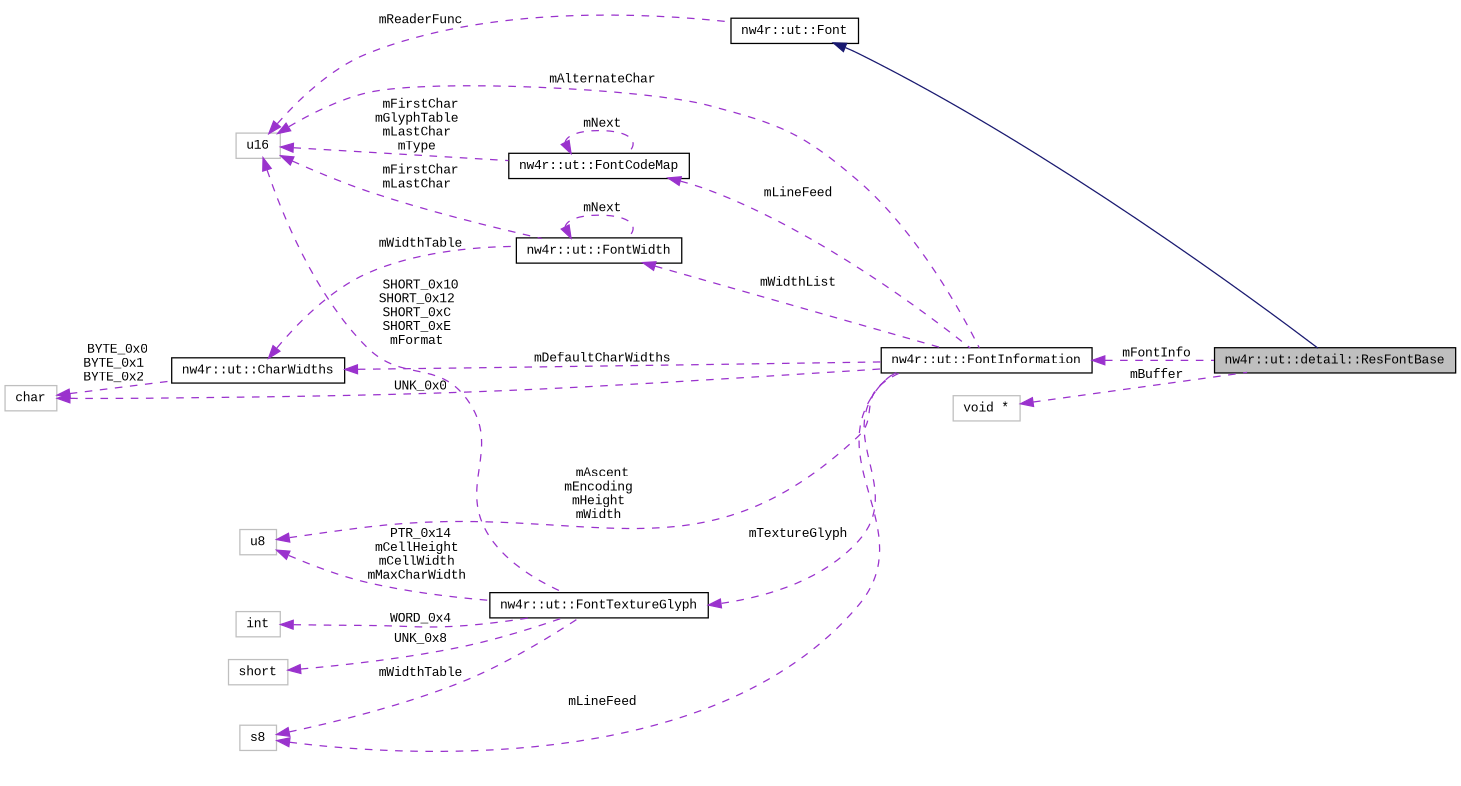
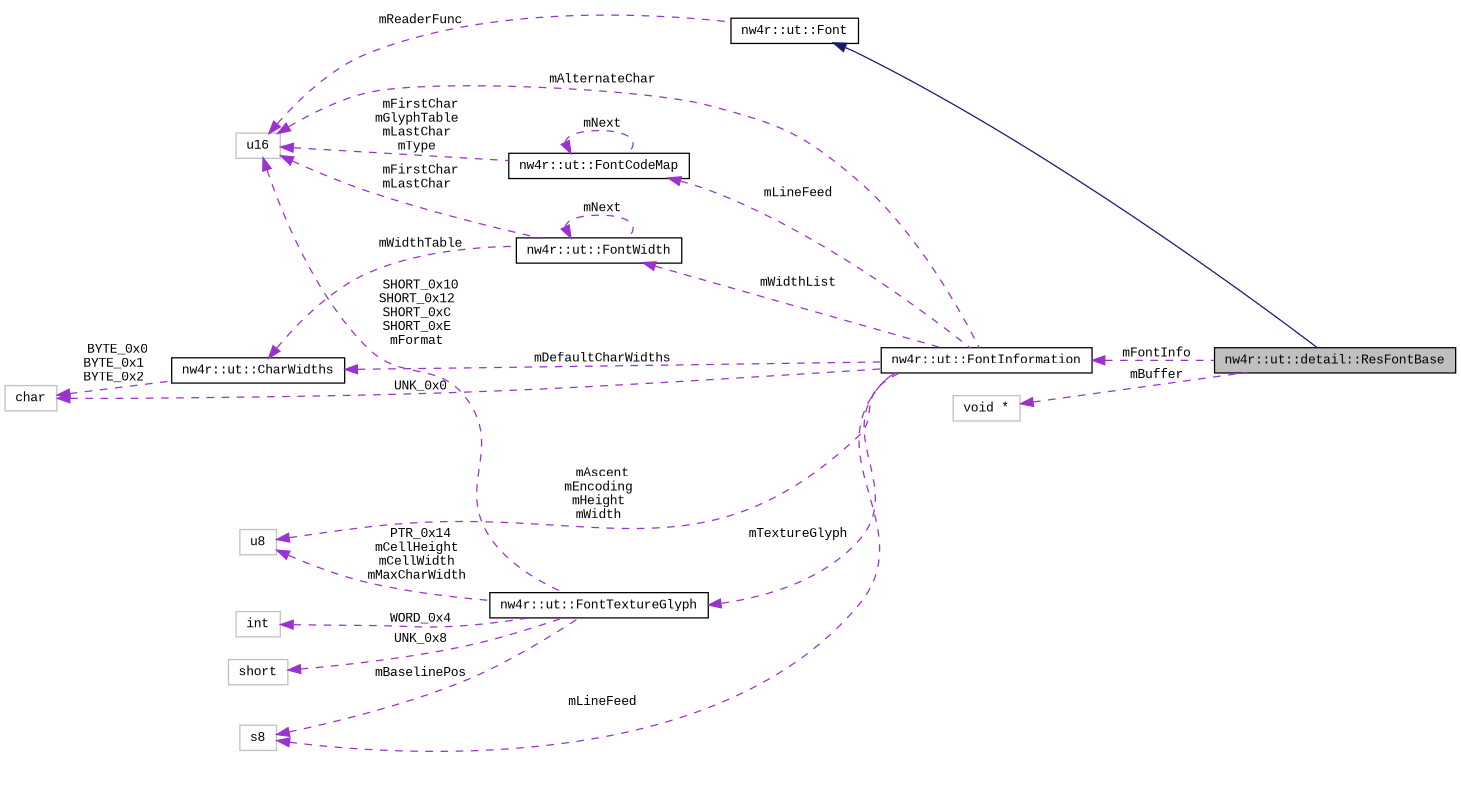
edge "nw4r::ut::FontTextureGlyph" -> "s8": label " mWidthTable" -> " mBaselinePos"
